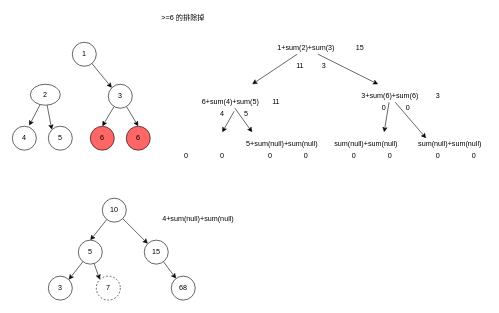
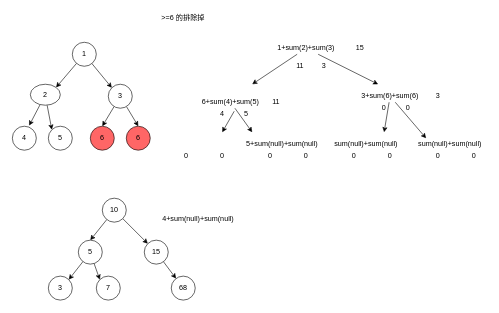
edge "1" -> "2": added
node "7": style dashed -> solid
